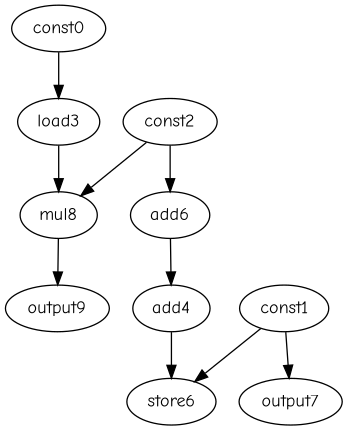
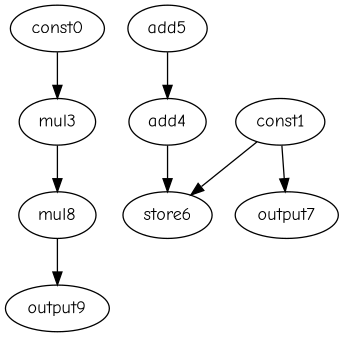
node "load3": label "load3" -> "mul3"
node "const2": removed
node "add6": label "add6" -> "add5"
